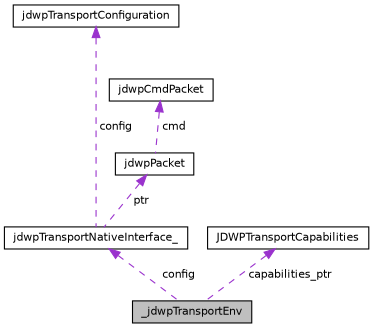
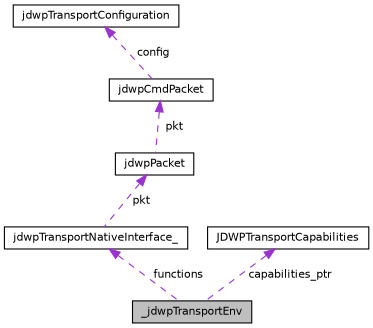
edge "jdwpPacket" -> "jdwpCmdPacket": label " cmd" -> " pkt"
edge "jdwpTransportNativeInterface_" -> "jdwpTransportConfiguration": now "jdwpCmdPacket" -> "jdwpTransportConfiguration"
edge "jdwpTransportNativeInterface_" -> "jdwpPacket": label " ptr" -> " pkt"
edge "_jdwpTransportEnv" -> "jdwpTransportNativeInterface_": label " config" -> " functions"
